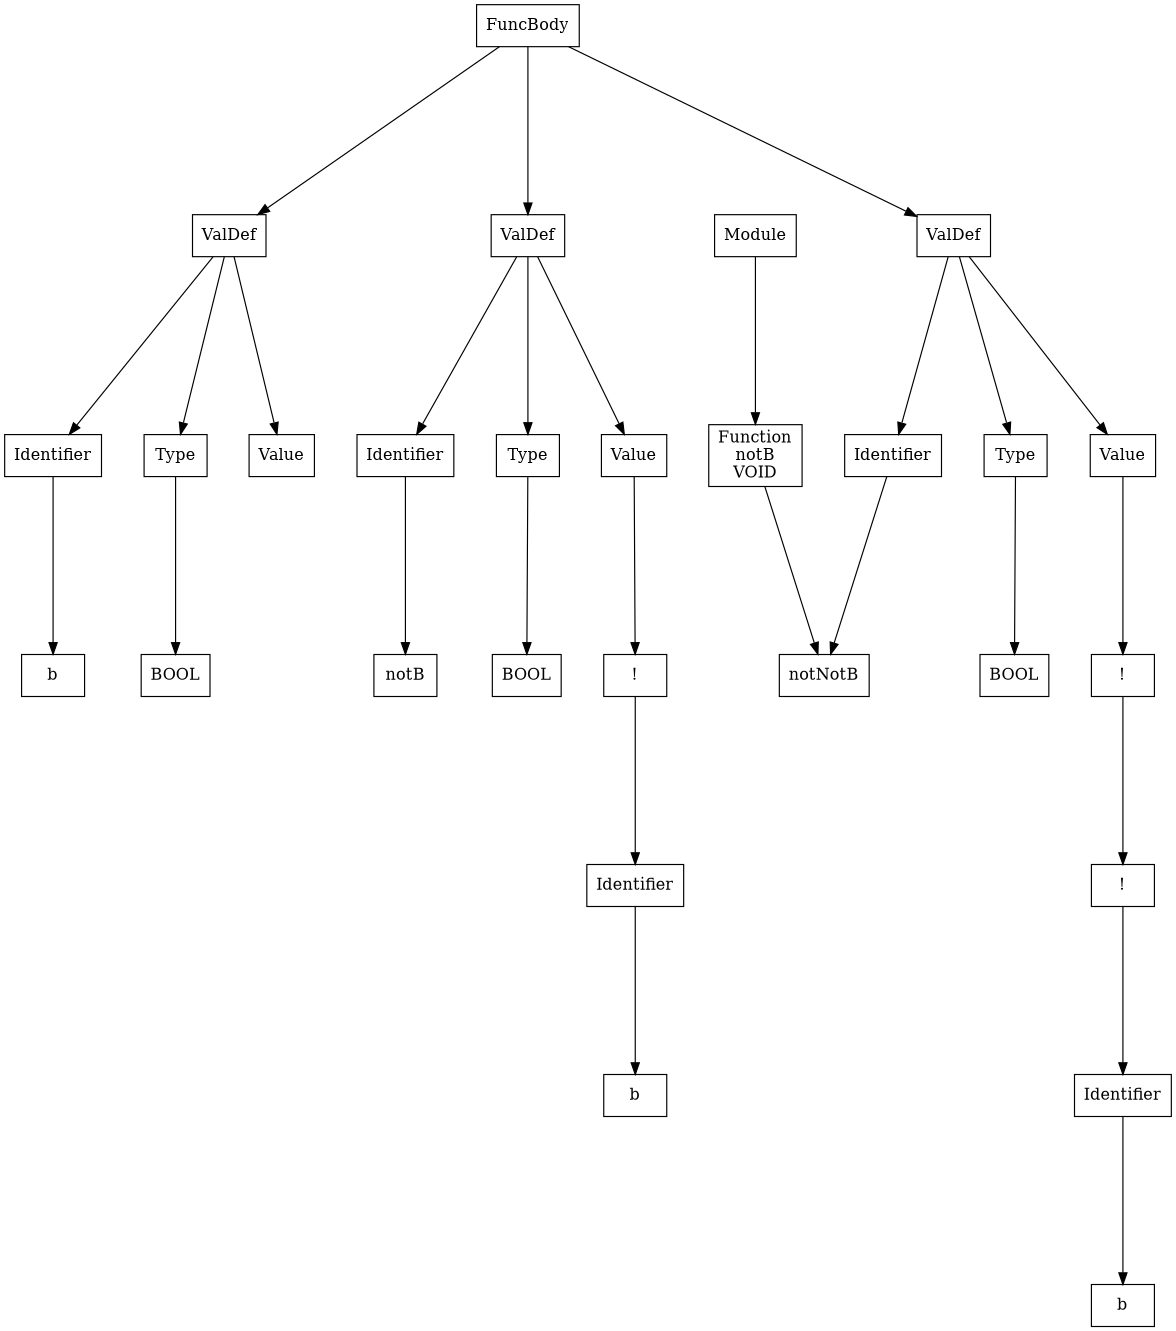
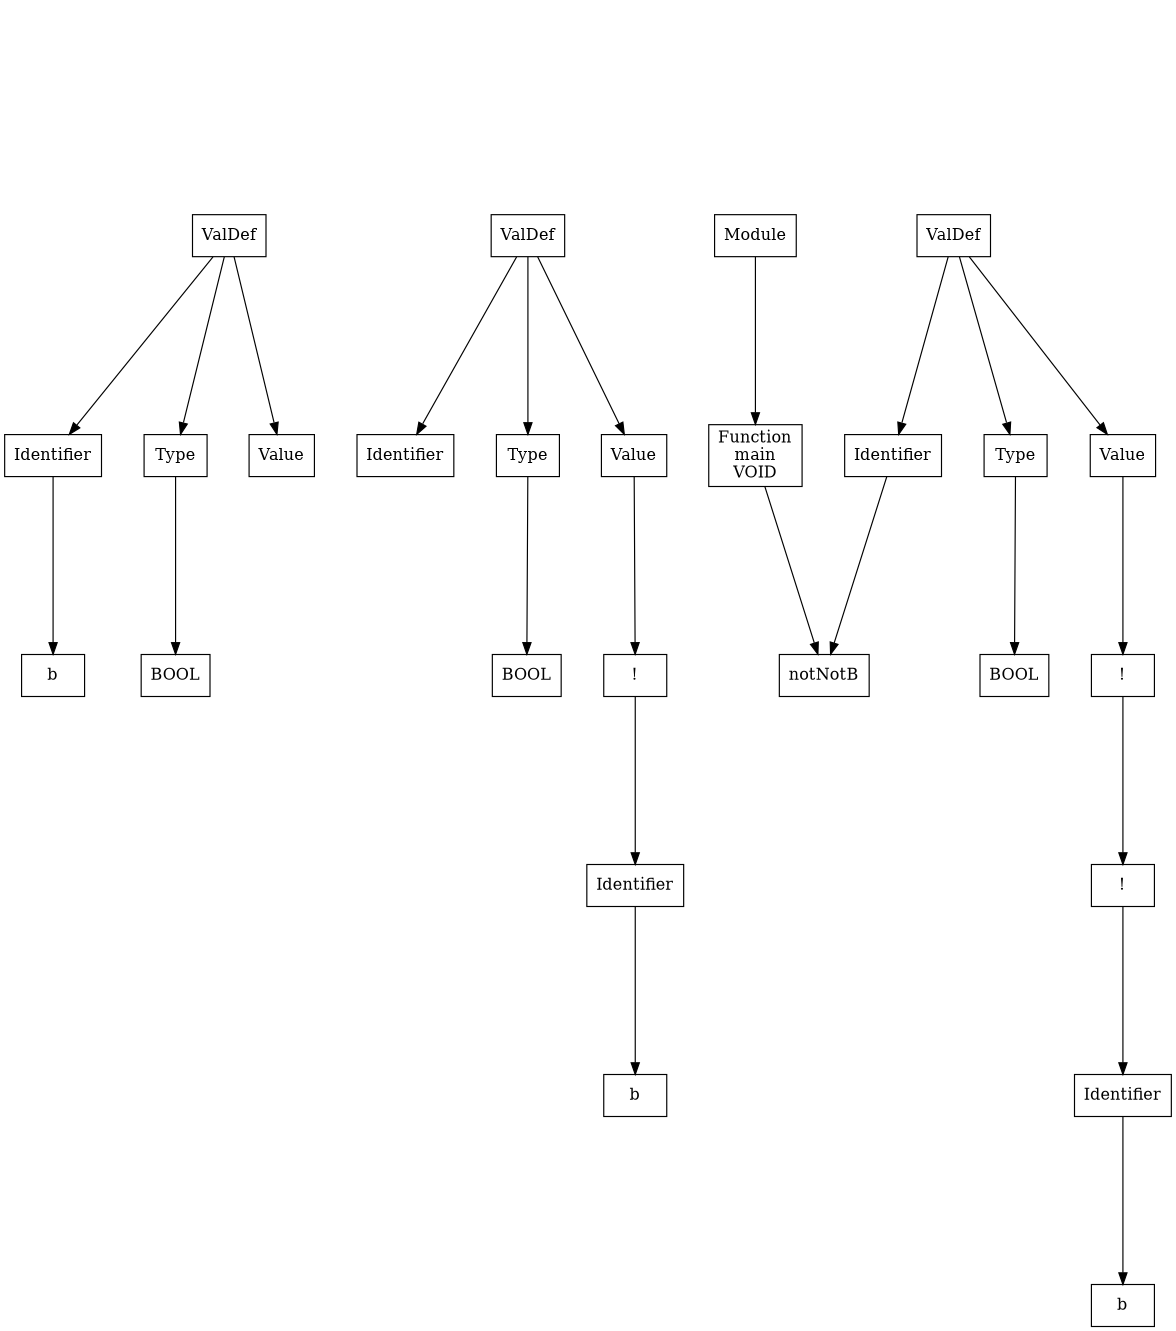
node "FuncBody": removed
node "Function notB VOID": label "Function notB VOID" -> "Function main VOID"
node "notB": removed
